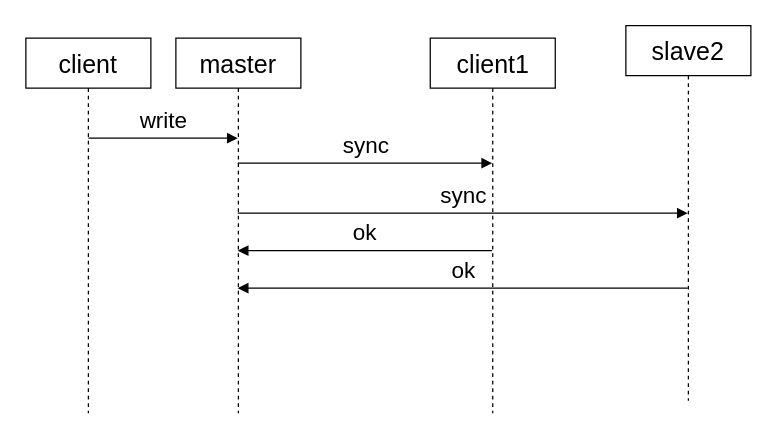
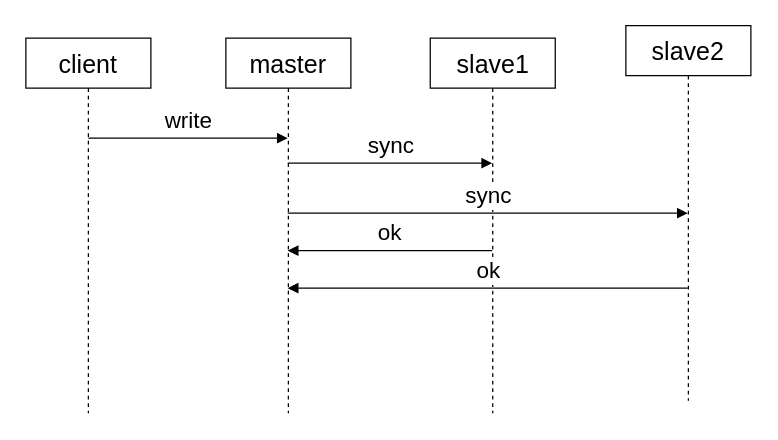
node "client1": label "client1" -> "slave1"
node "master": moved (238, 226) -> (288, 226)
